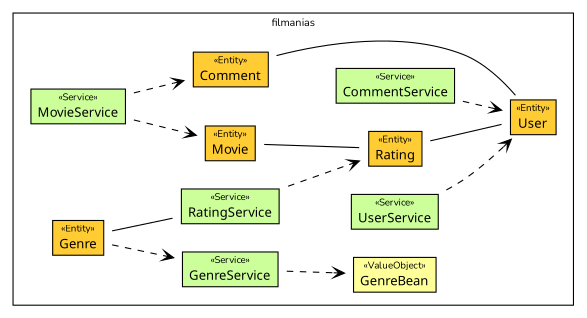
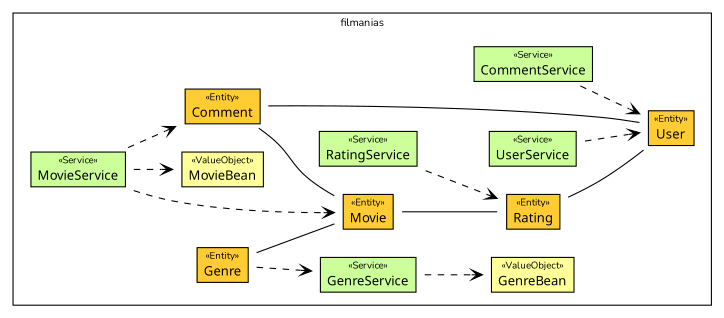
edge "Comment" -- "Movie": added
node "MovieBean": added
edge "RatingService" -- "Genre": now "Movie" -- "Genre"
